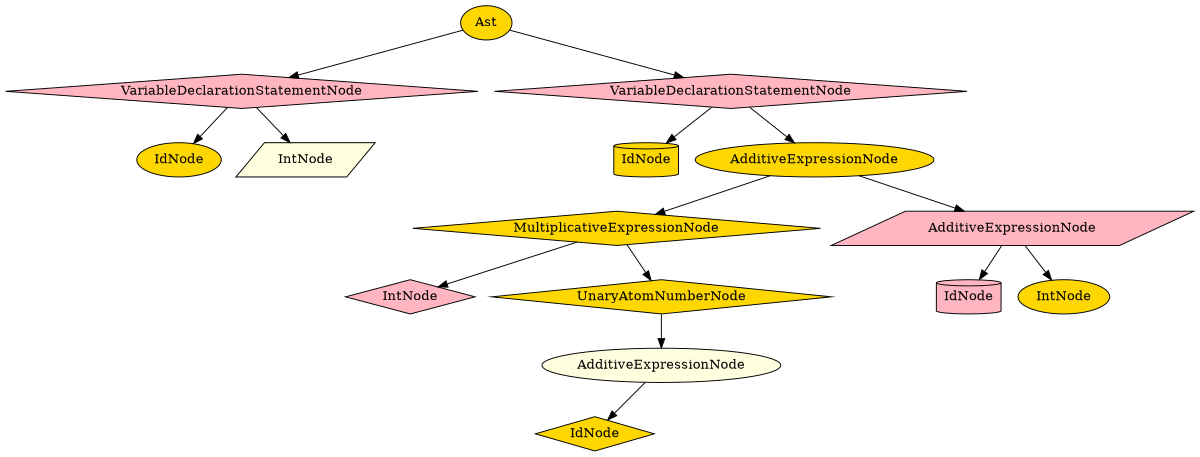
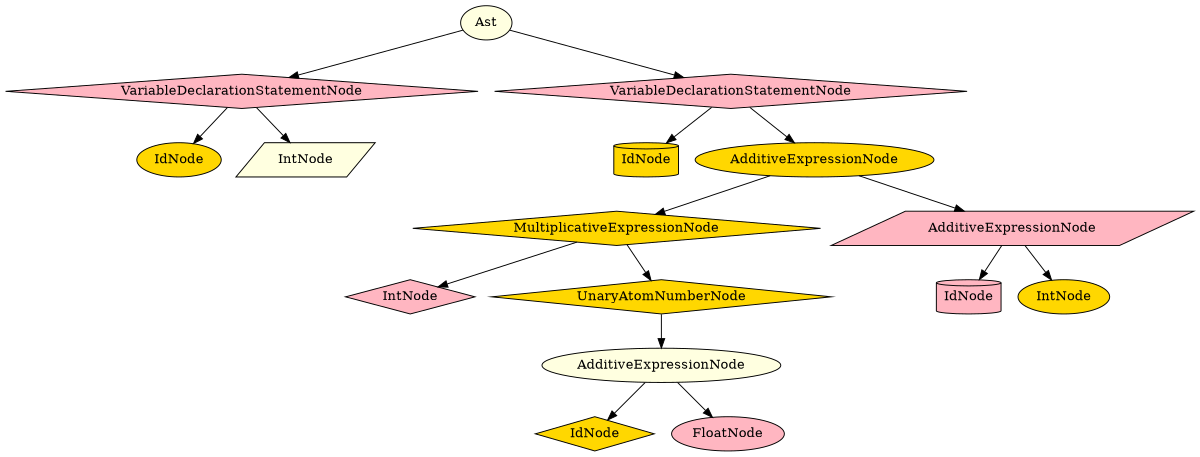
node "Ast": fillcolor gold -> lightyellow
node "FloatNode": added
